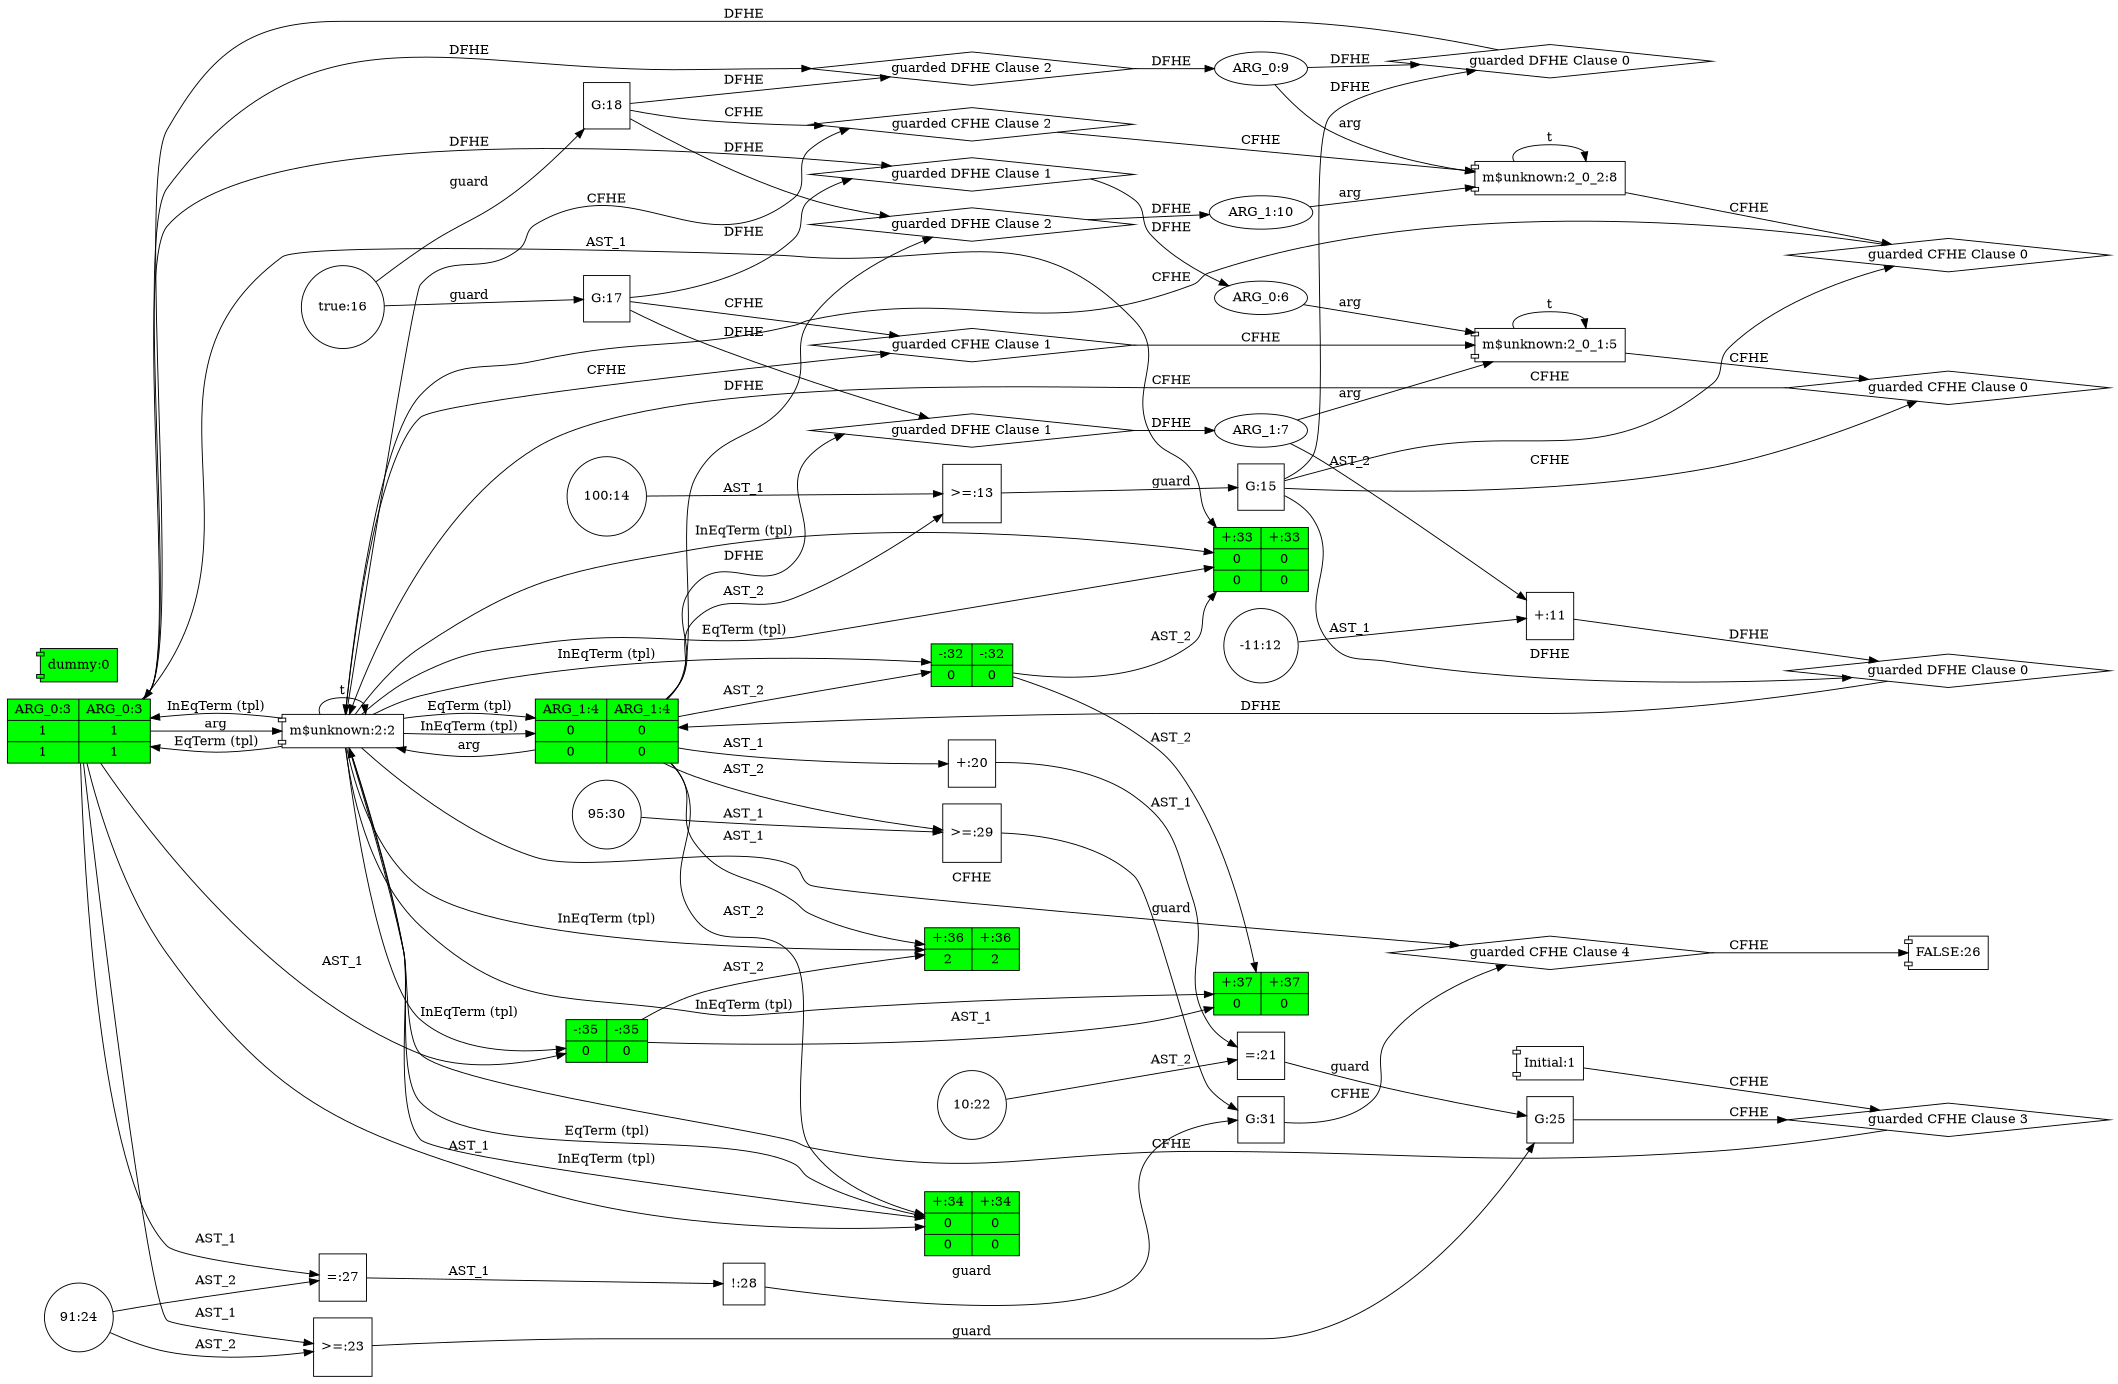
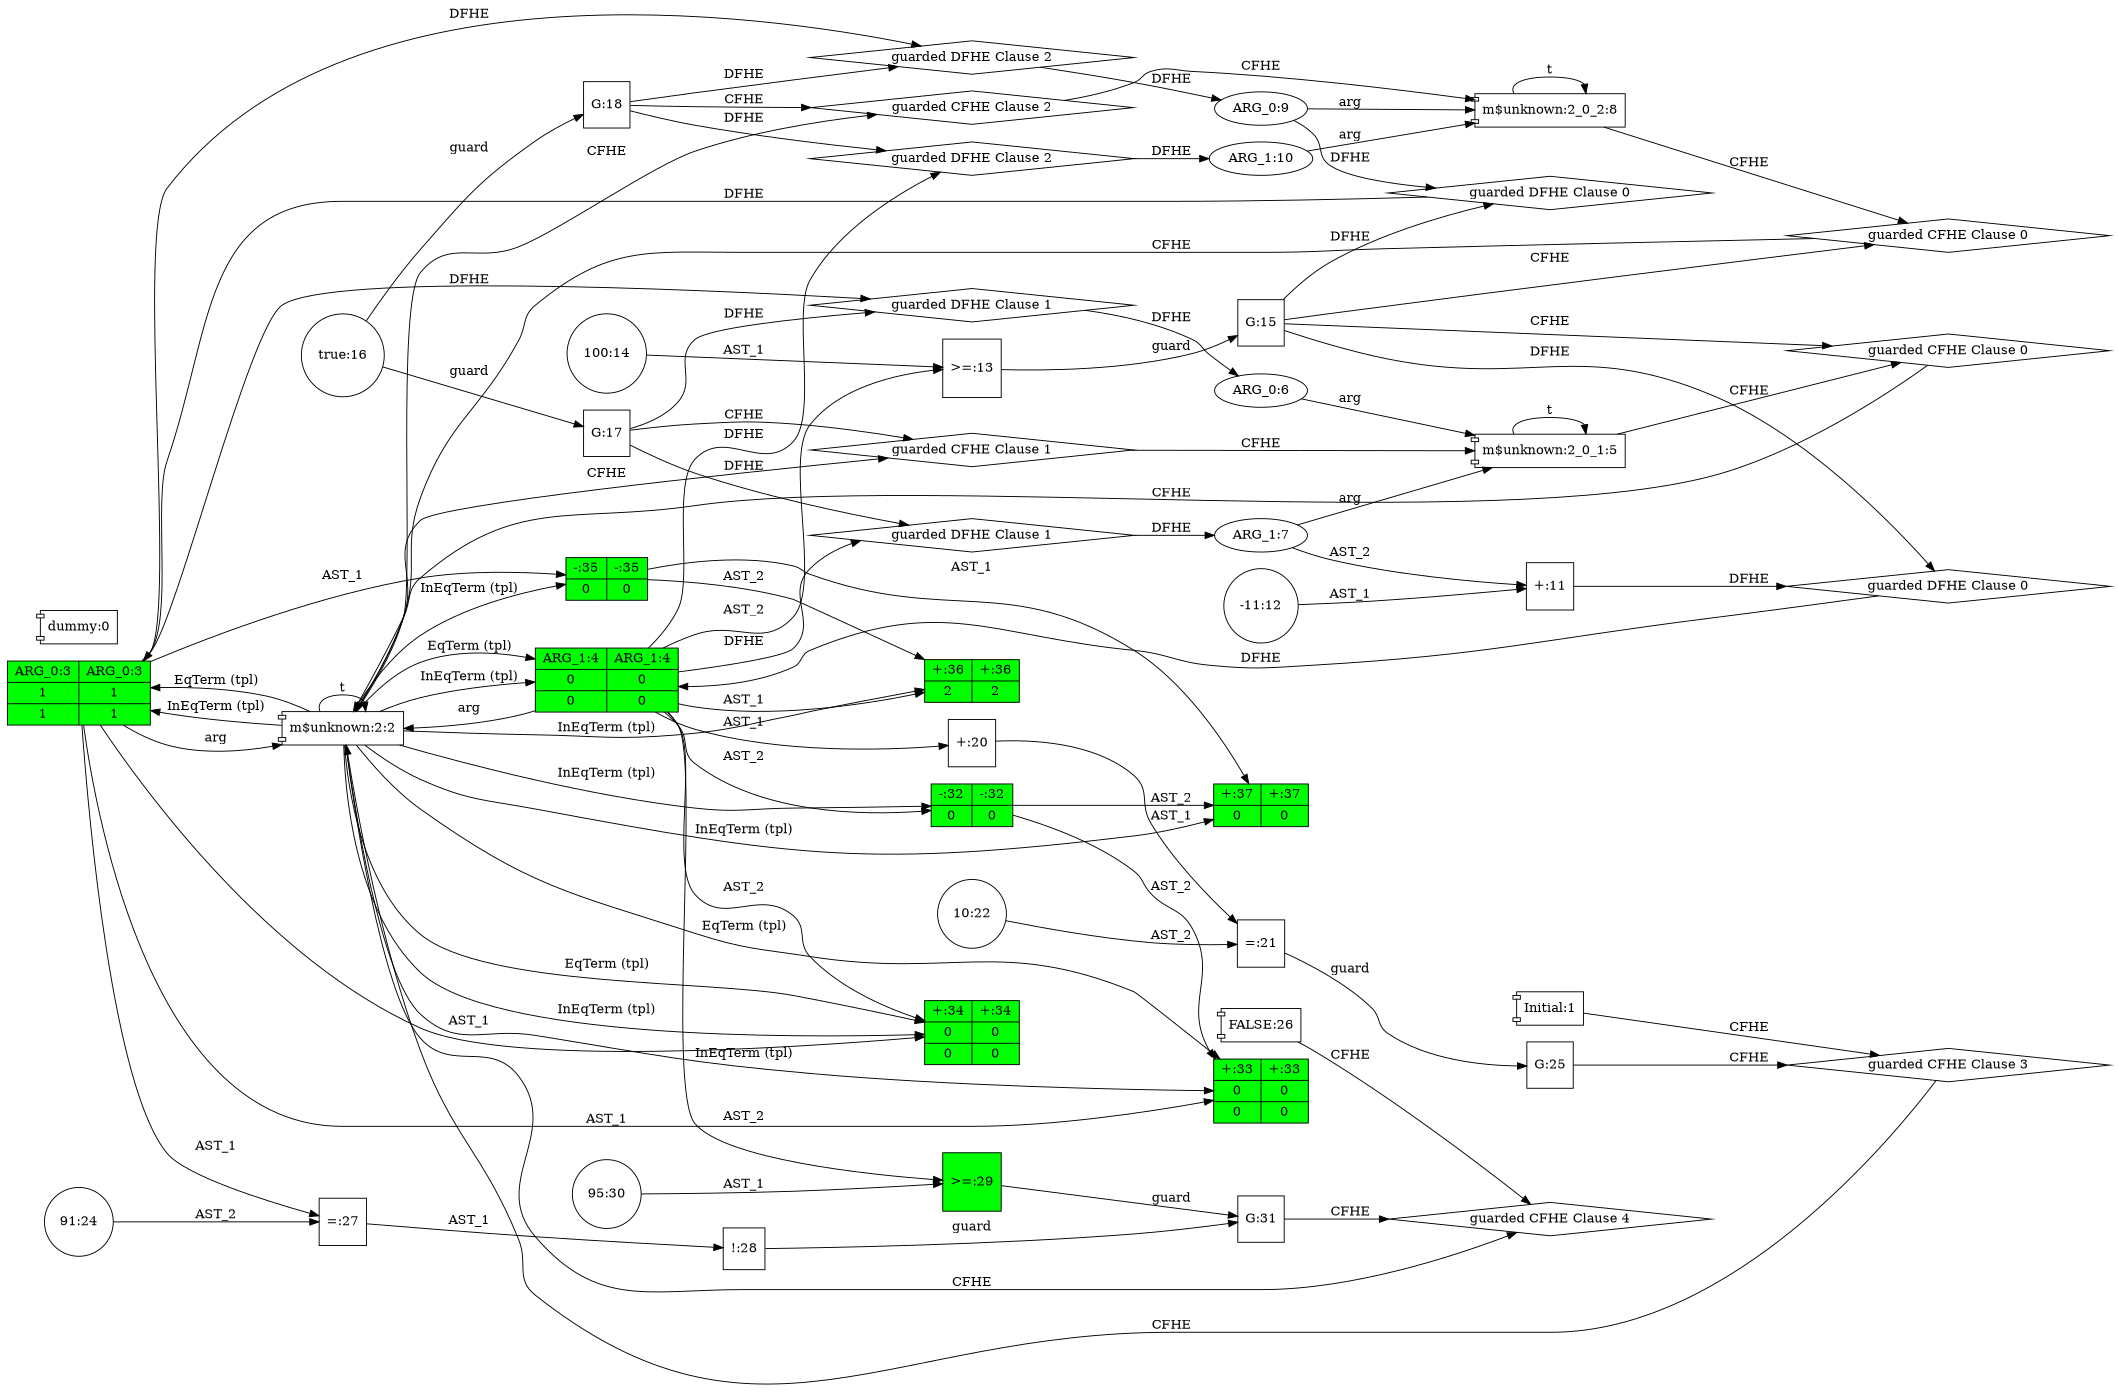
node "dummy:0": fillcolor green -> white
node ">=:29": fillcolor white -> green
edge "guarded CFHE Clause 4" -> "FALSE:26": reversed
node ">=:23": removed
